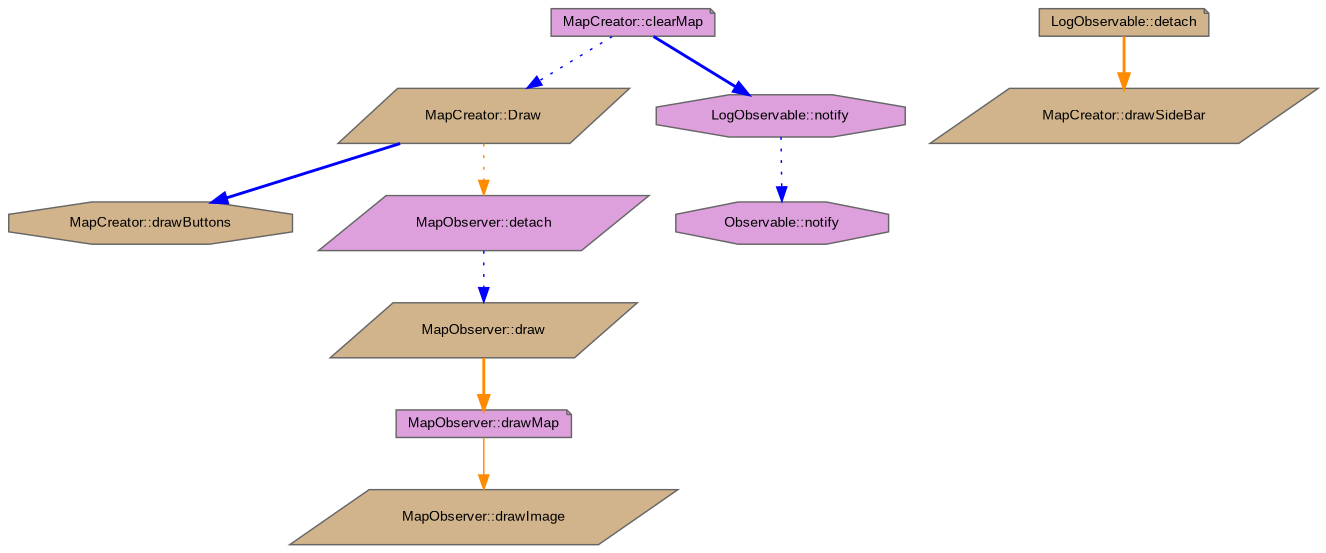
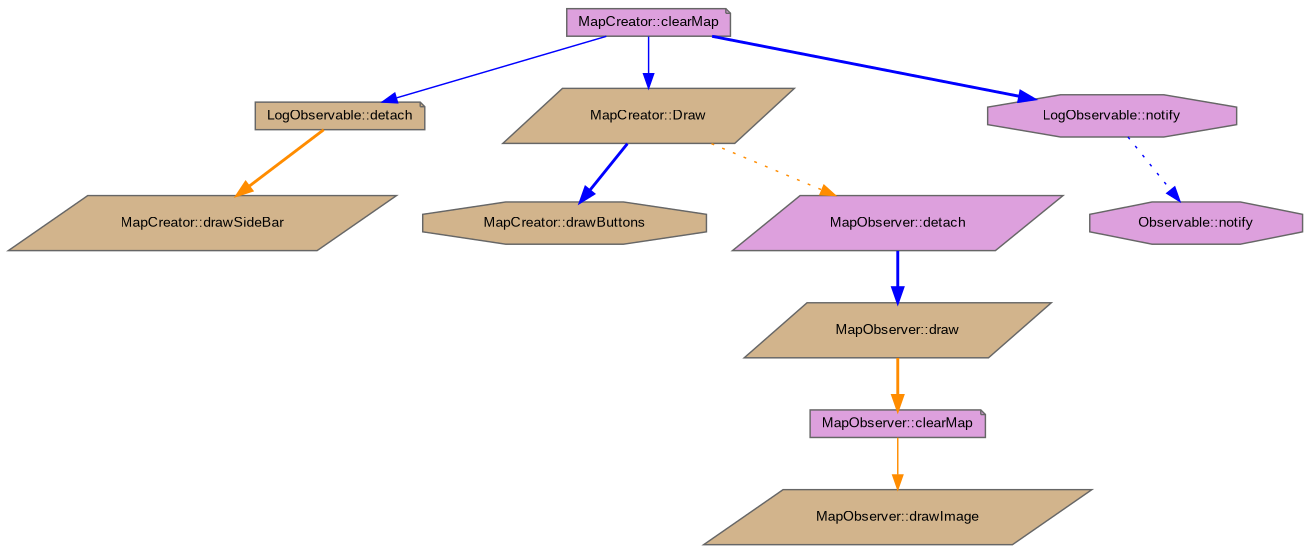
edge "MapCreator::clearMap" -> "MapCreator::Draw": style dotted -> solid
edge "MapCreator::clearMap" -> "LogObservable::detach": added
edge "MapObserver::detach" -> "MapObserver::draw": style dotted -> bold
node "MapObserver::drawMap": label "MapObserver::drawMap" -> "MapObserver::clearMap"
